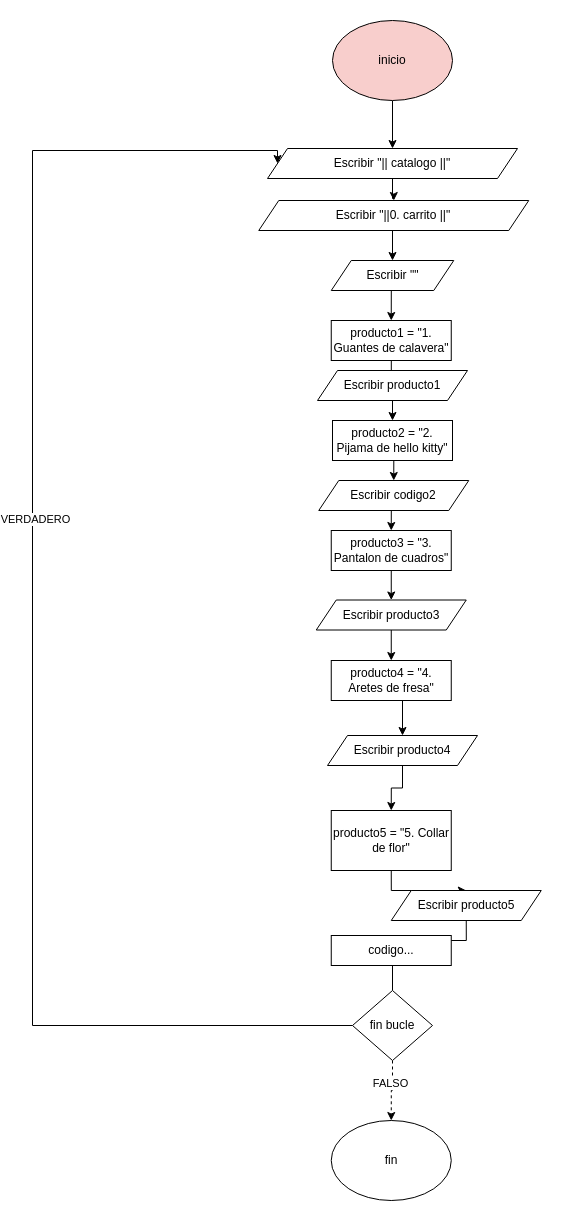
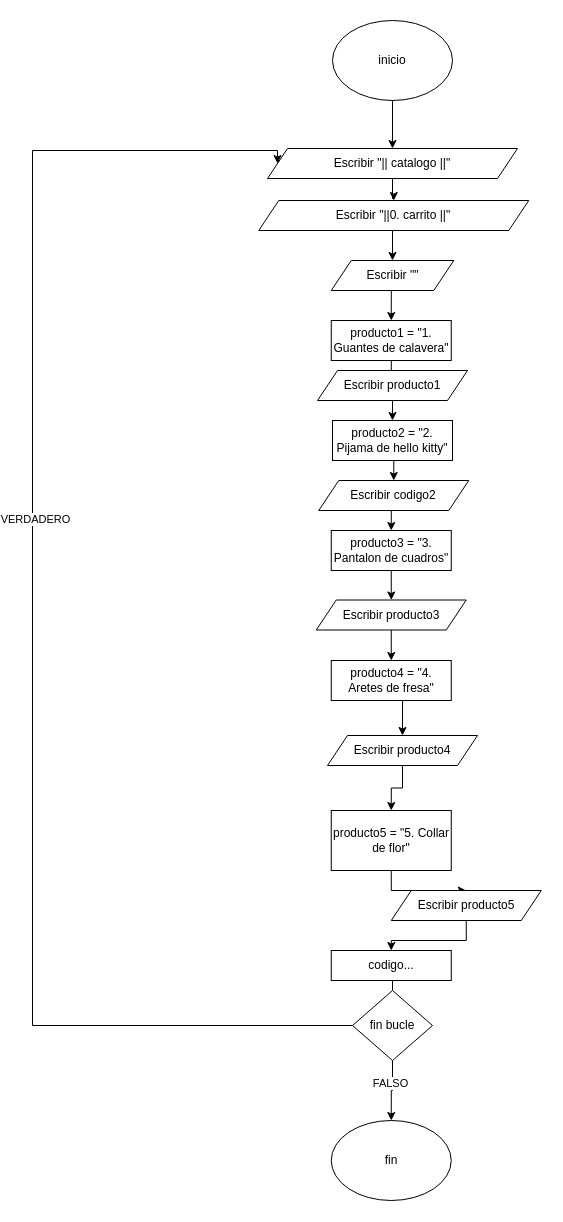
node "inicio": fillcolor #f8cecc -> #ffffff
node "codigo...": moved (391, 951) -> (391, 966)
edge "fin bucle" -> "fin": style dashed -> solid
